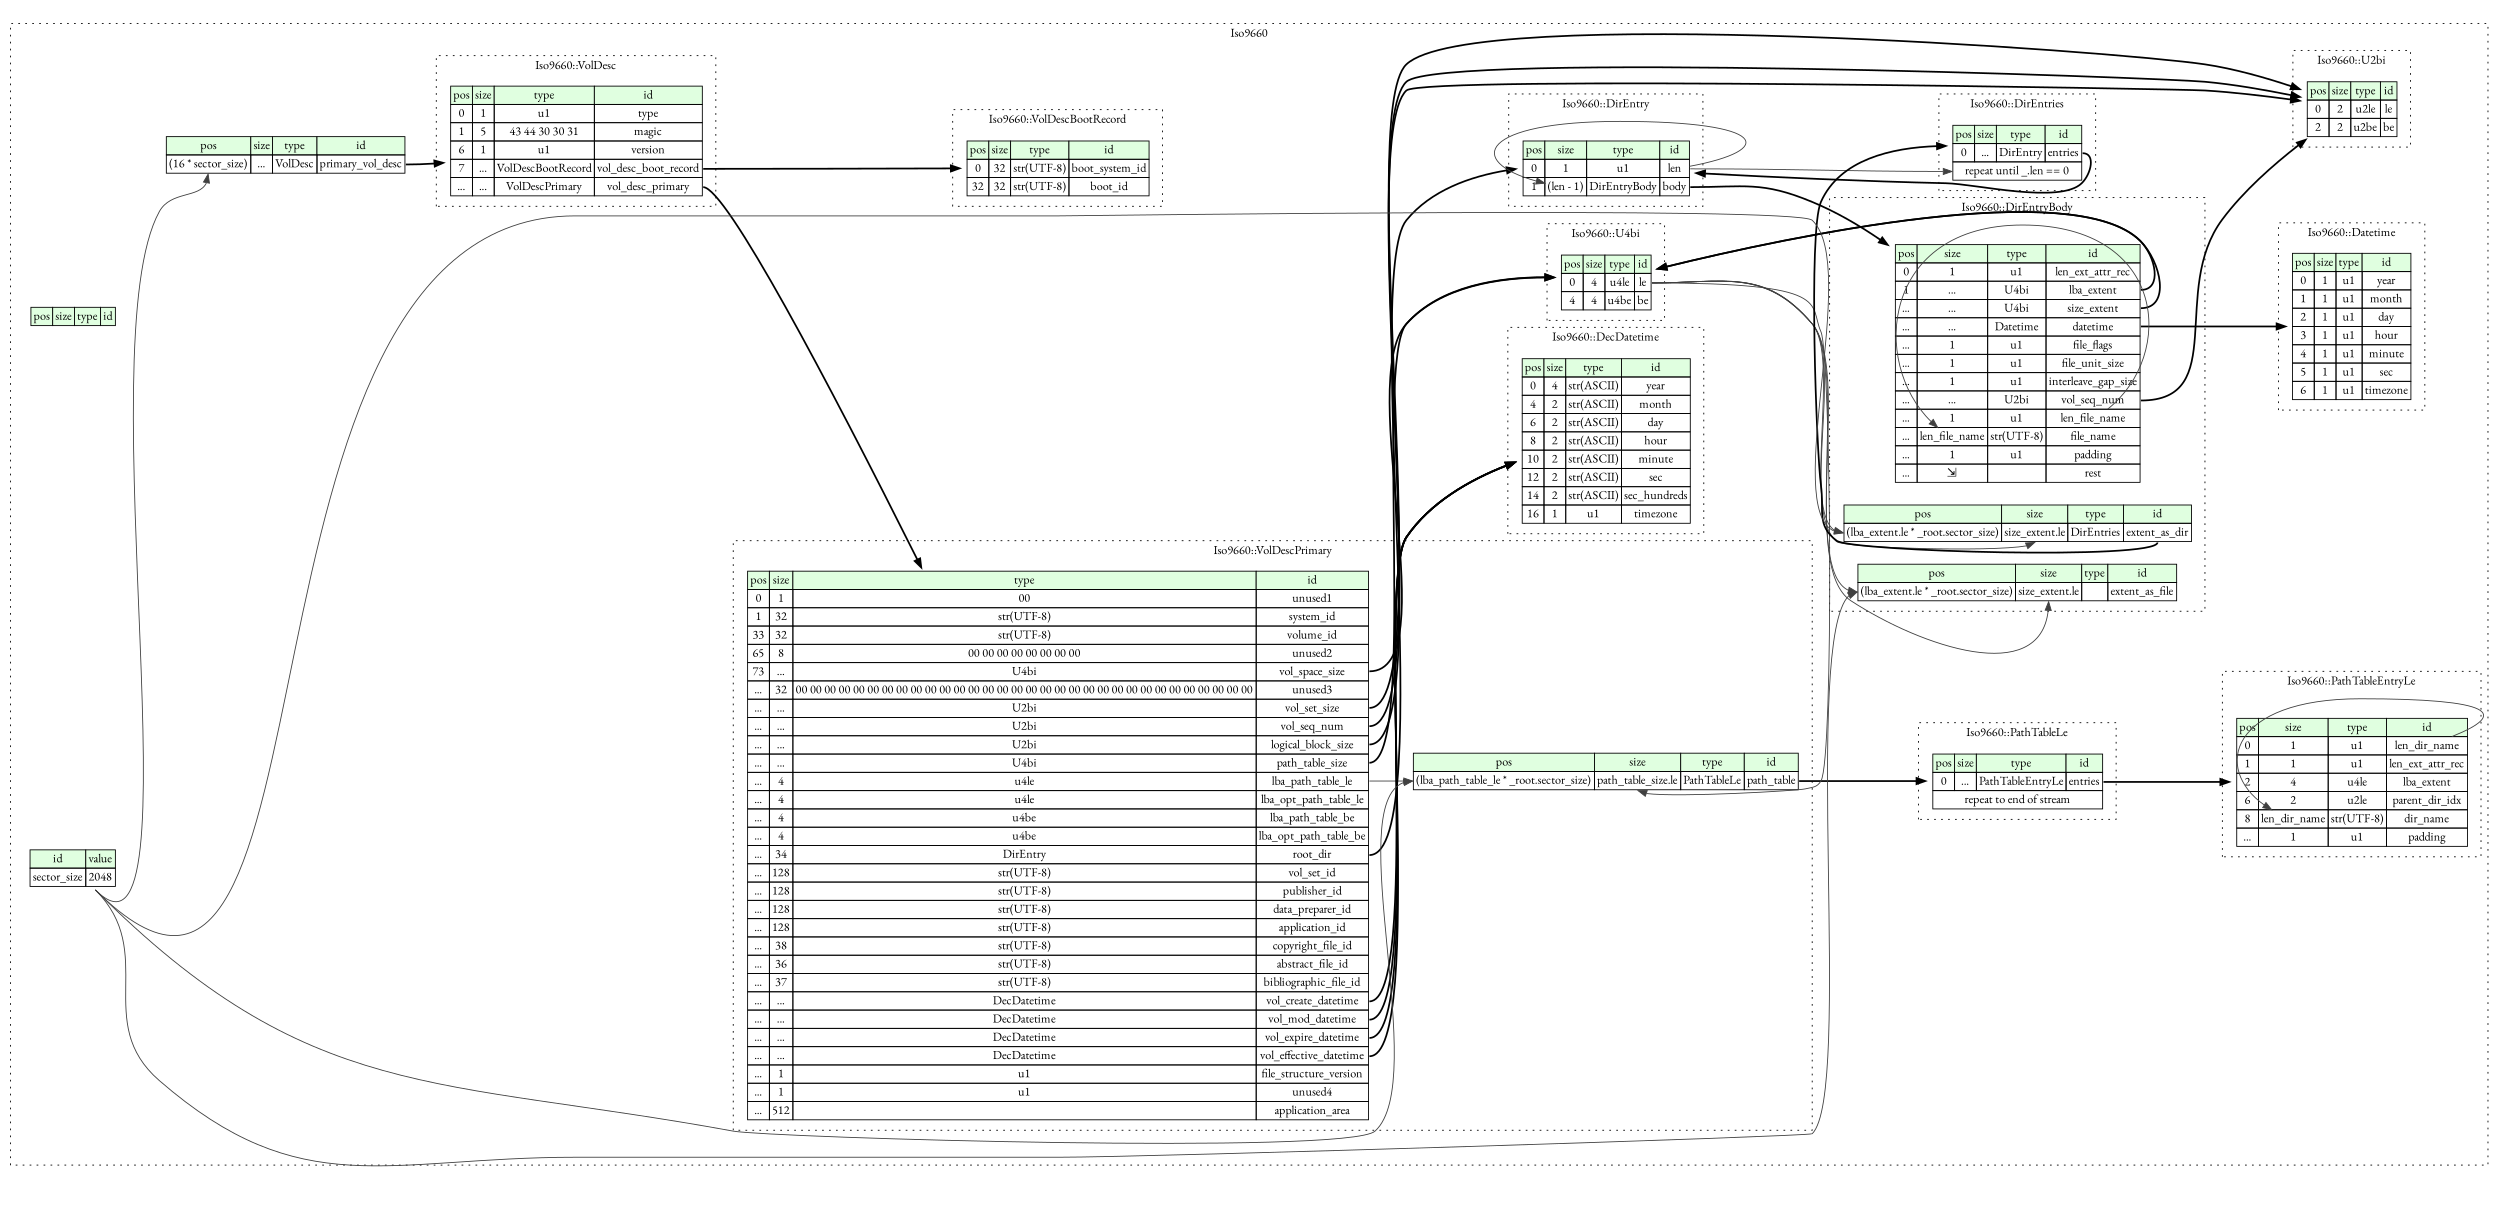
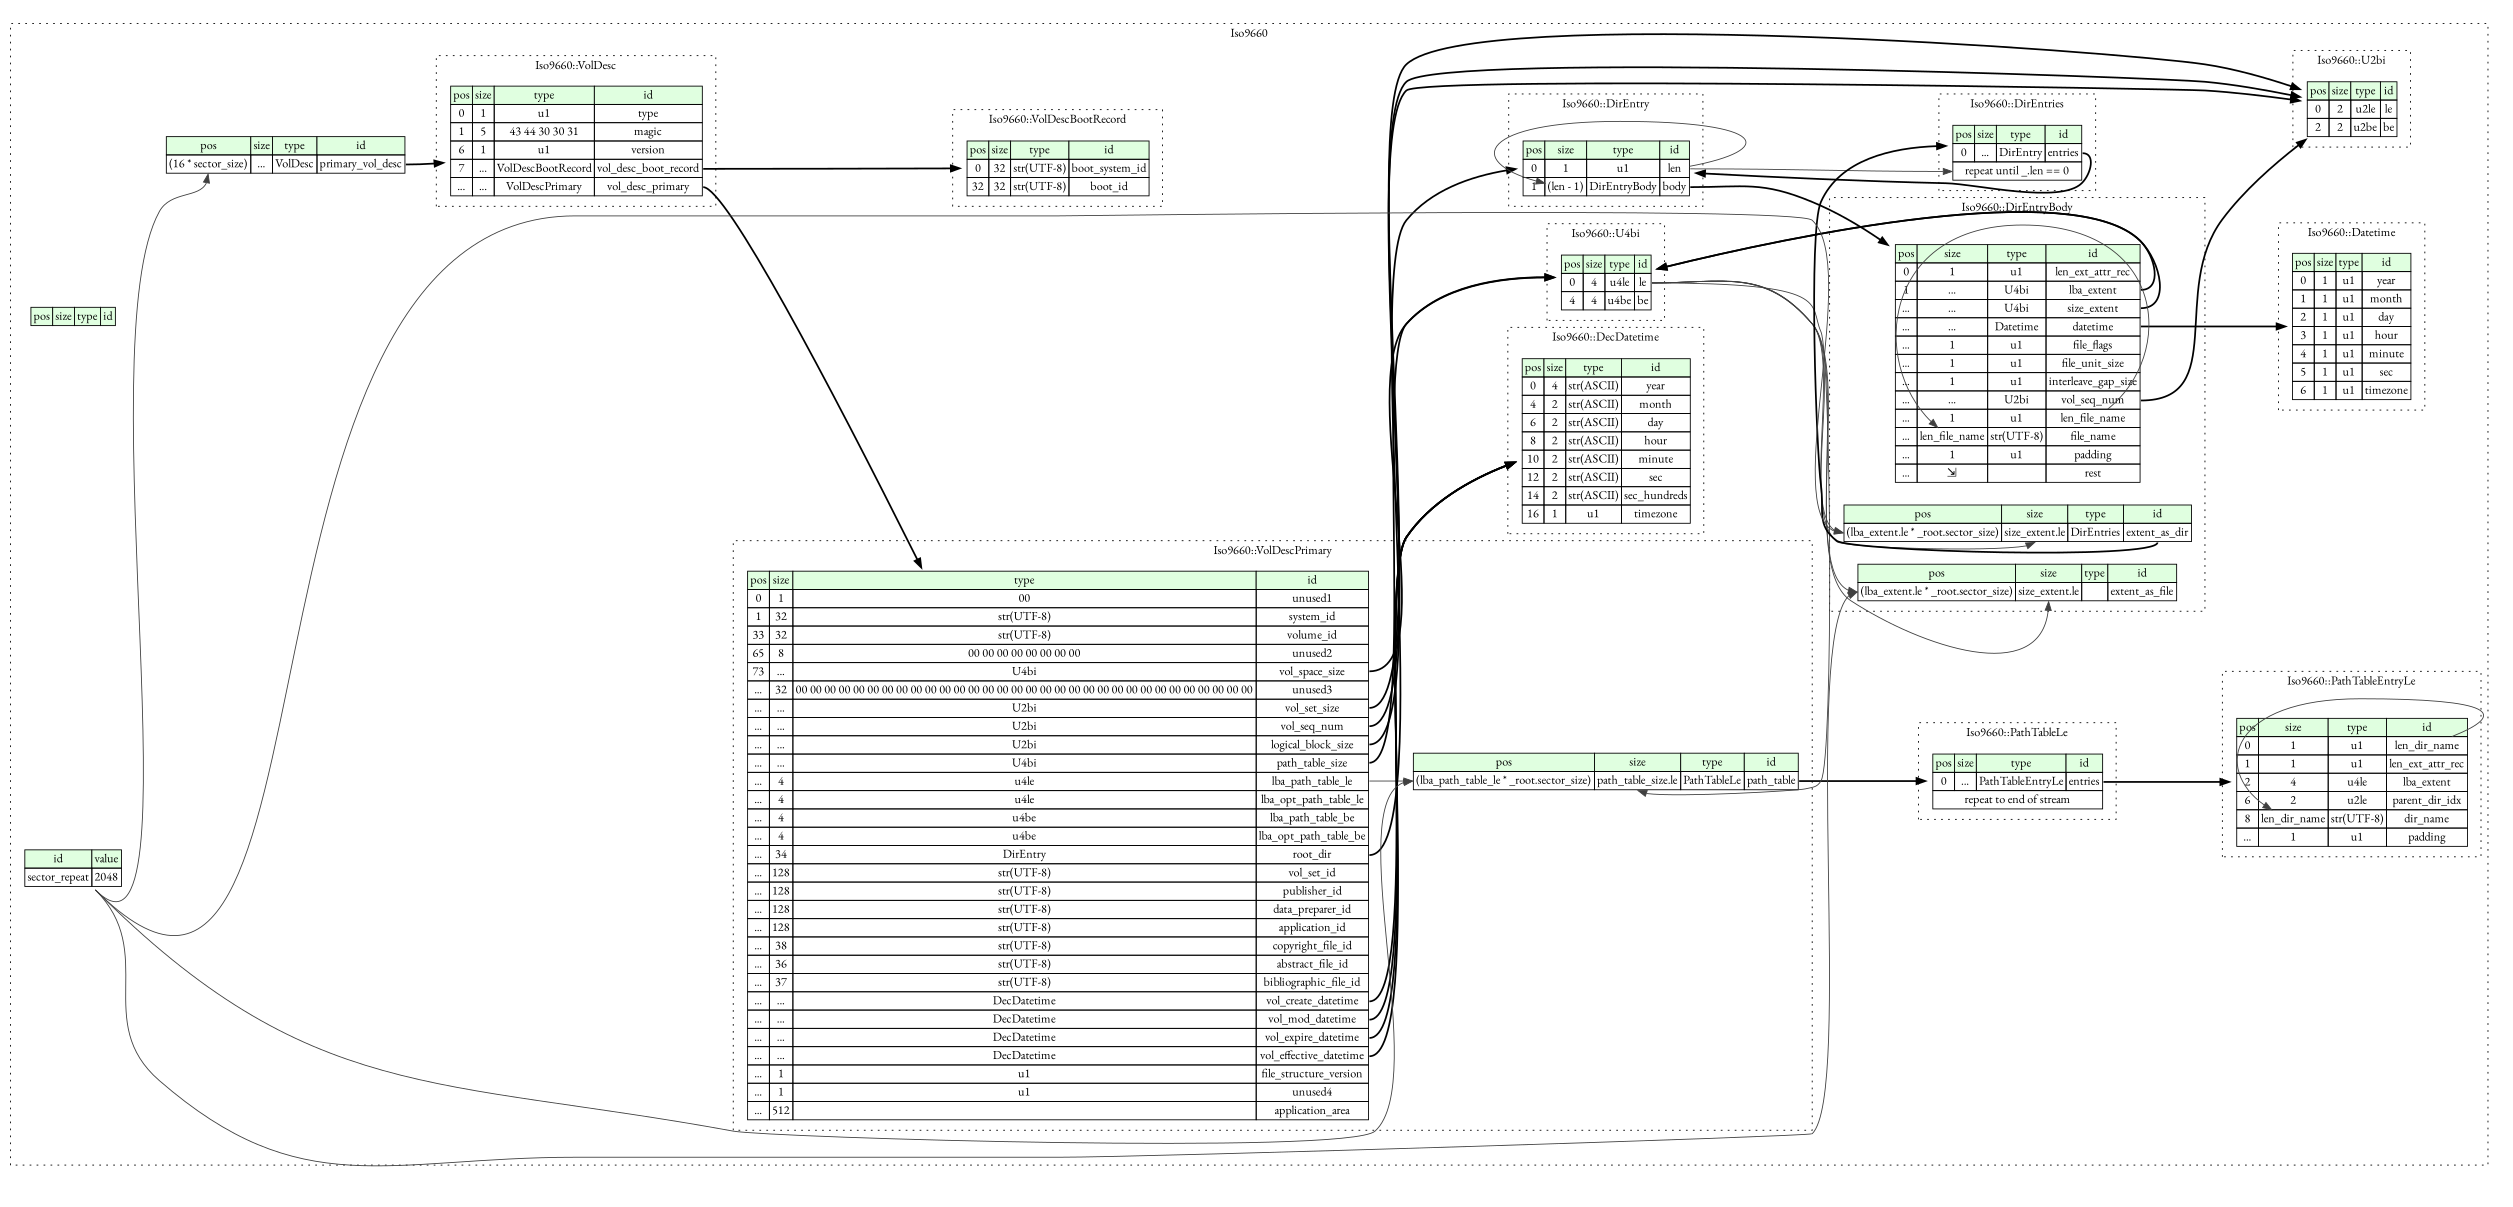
node "id": text "sector_size" -> "sector_repeat"
